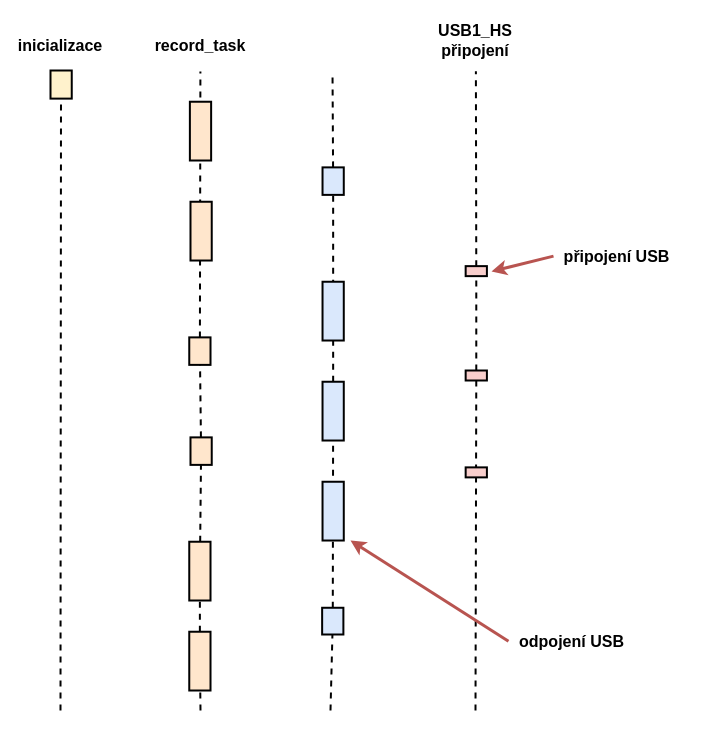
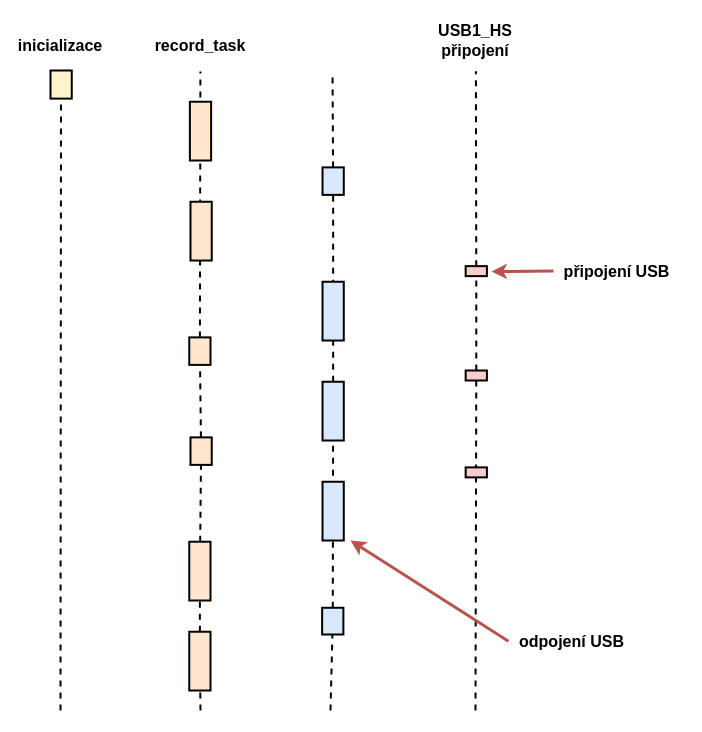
node "připojení USB": moved (617, 256) -> (617, 271)
